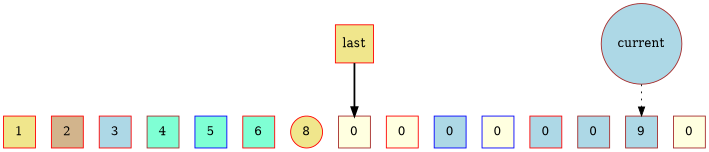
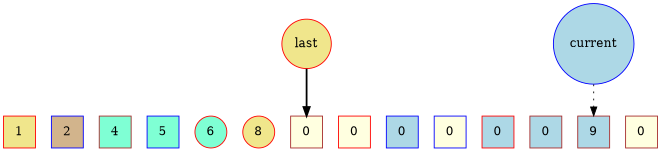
node "last": shape square -> circle
node "current": color brown -> blue
node "2": color red -> blue
node "3": removed
node "6": shape square -> circle
